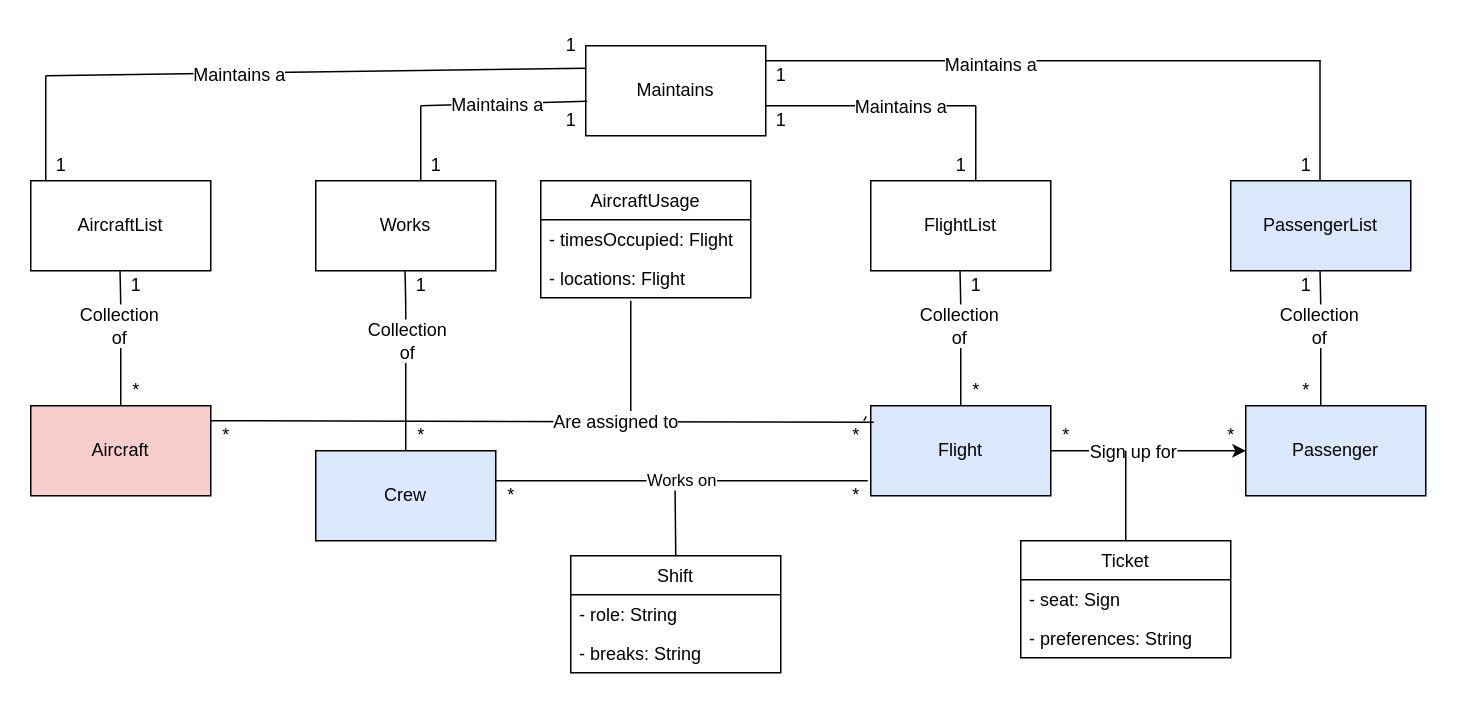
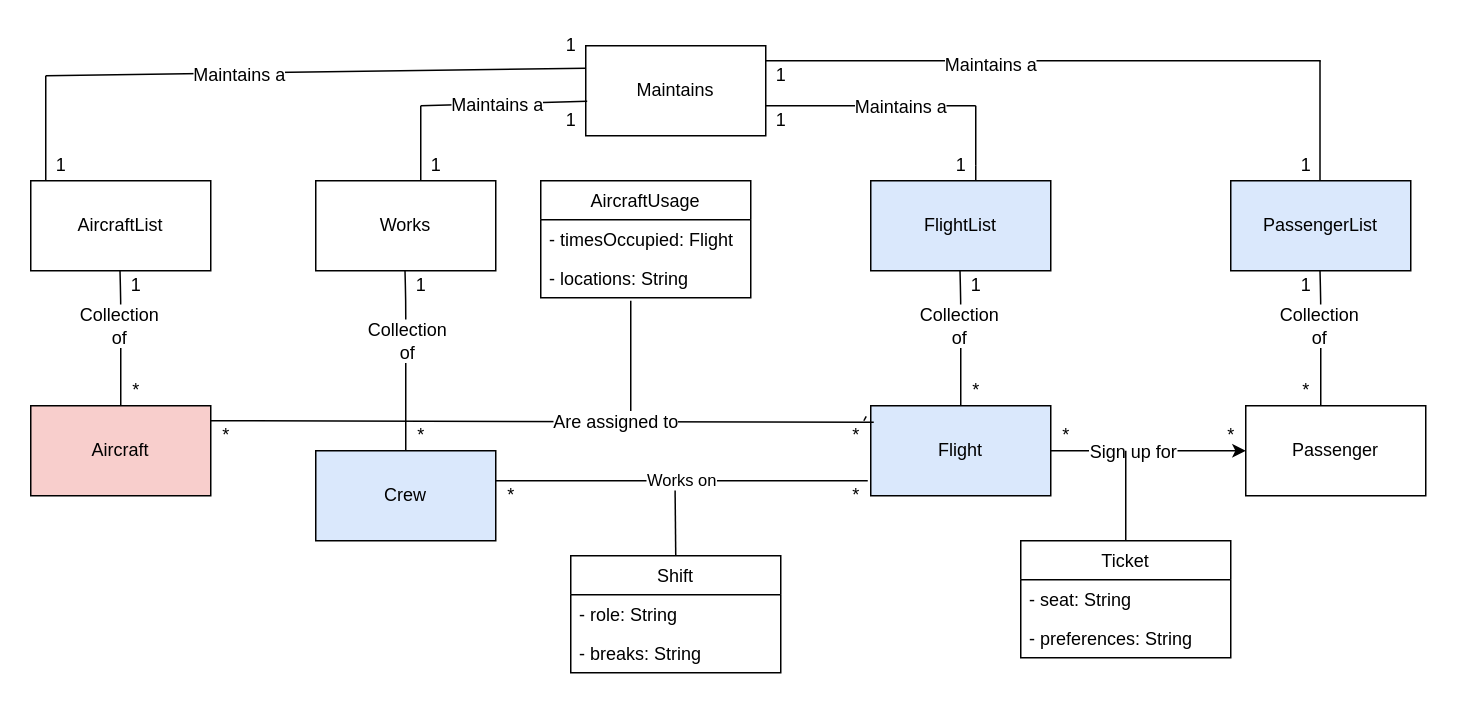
node "FlightList": fillcolor #ffffff -> #dae8fc
node "- locations: Flight": label "- locations: Flight" -> "- locations: String"
node "Passenger": fillcolor #dae8fc -> #ffffff
node "- seat: Sign": label "- seat: Sign" -> "- seat: String"
